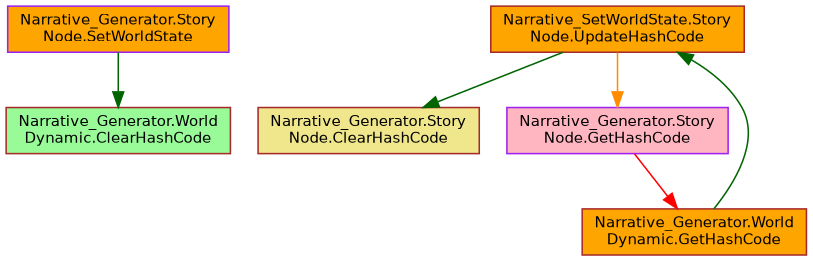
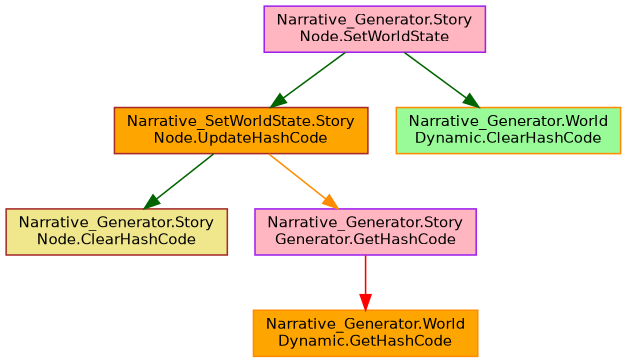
node "Narrative_Generator.Story Node.SetWorldState": fillcolor orange -> lightpink
edge "Narrative_Generator.World Dynamic.GetHashCode" -> "Narrative_SetWorldState.Story Node.UpdateHashCode": now "Narrative_Generator.Story Node.SetWorldState" -> "Narrative_SetWorldState.Story Node.UpdateHashCode"
node "Narrative_Generator.World Dynamic.ClearHashCode": color brown -> darkorange
node "Narrative_Generator.Story Node.GetHashCode": label "Narrative_Generator.Story Node.GetHashCode" -> "Narrative_Generator.Story Generator.GetHashCode"
node "Narrative_Generator.World Dynamic.GetHashCode": color brown -> darkorange
